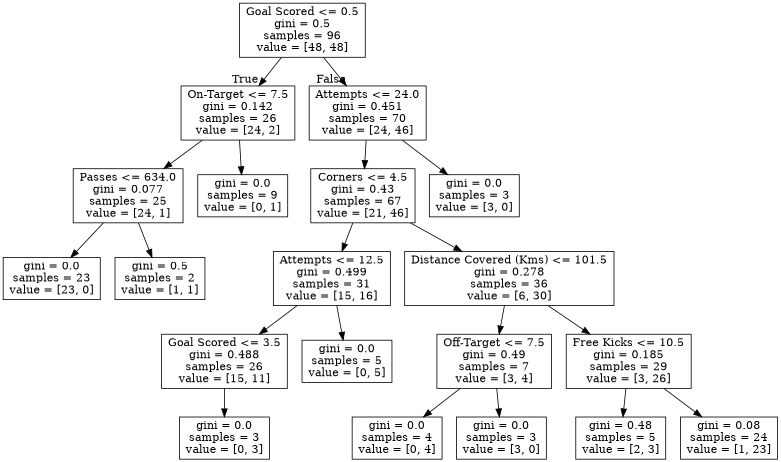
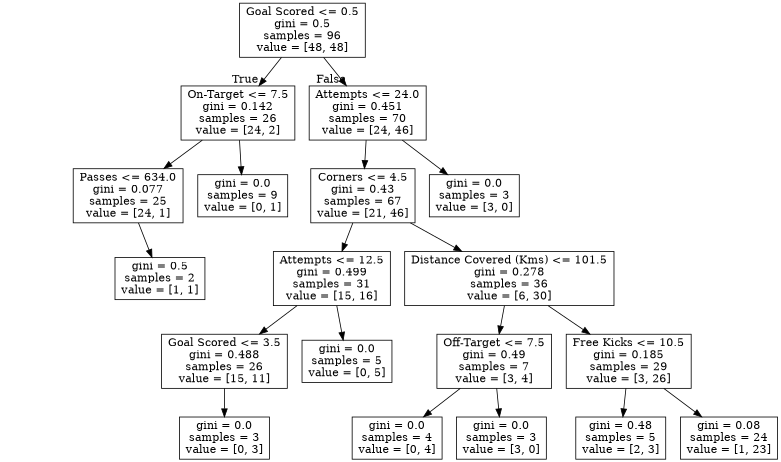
node "gini = 0.0 samples = 23 value = [23, 0]": removed
